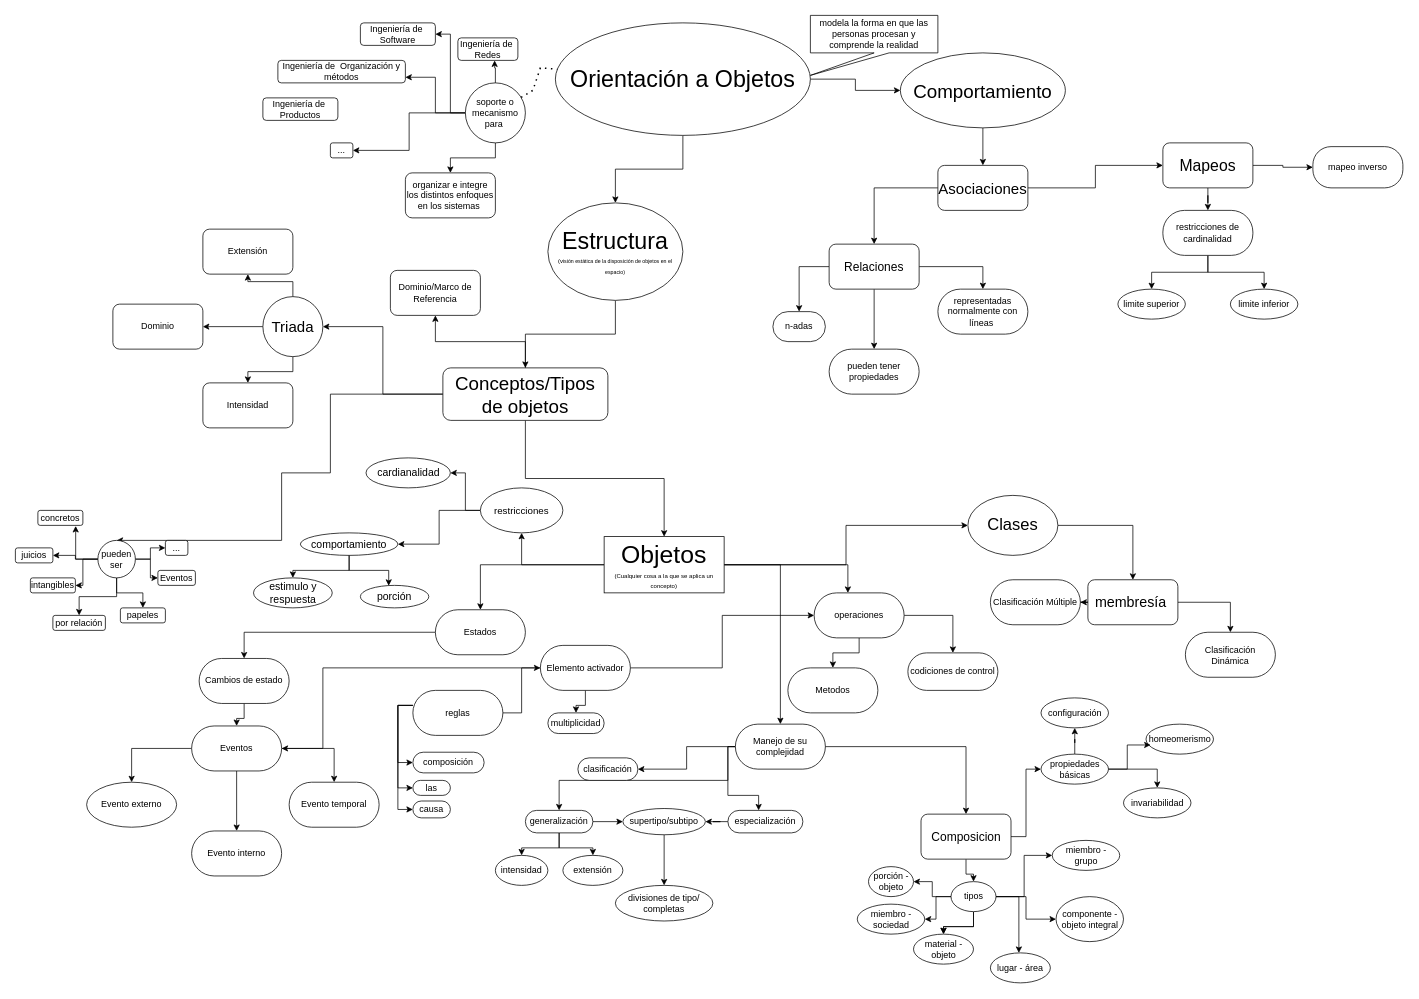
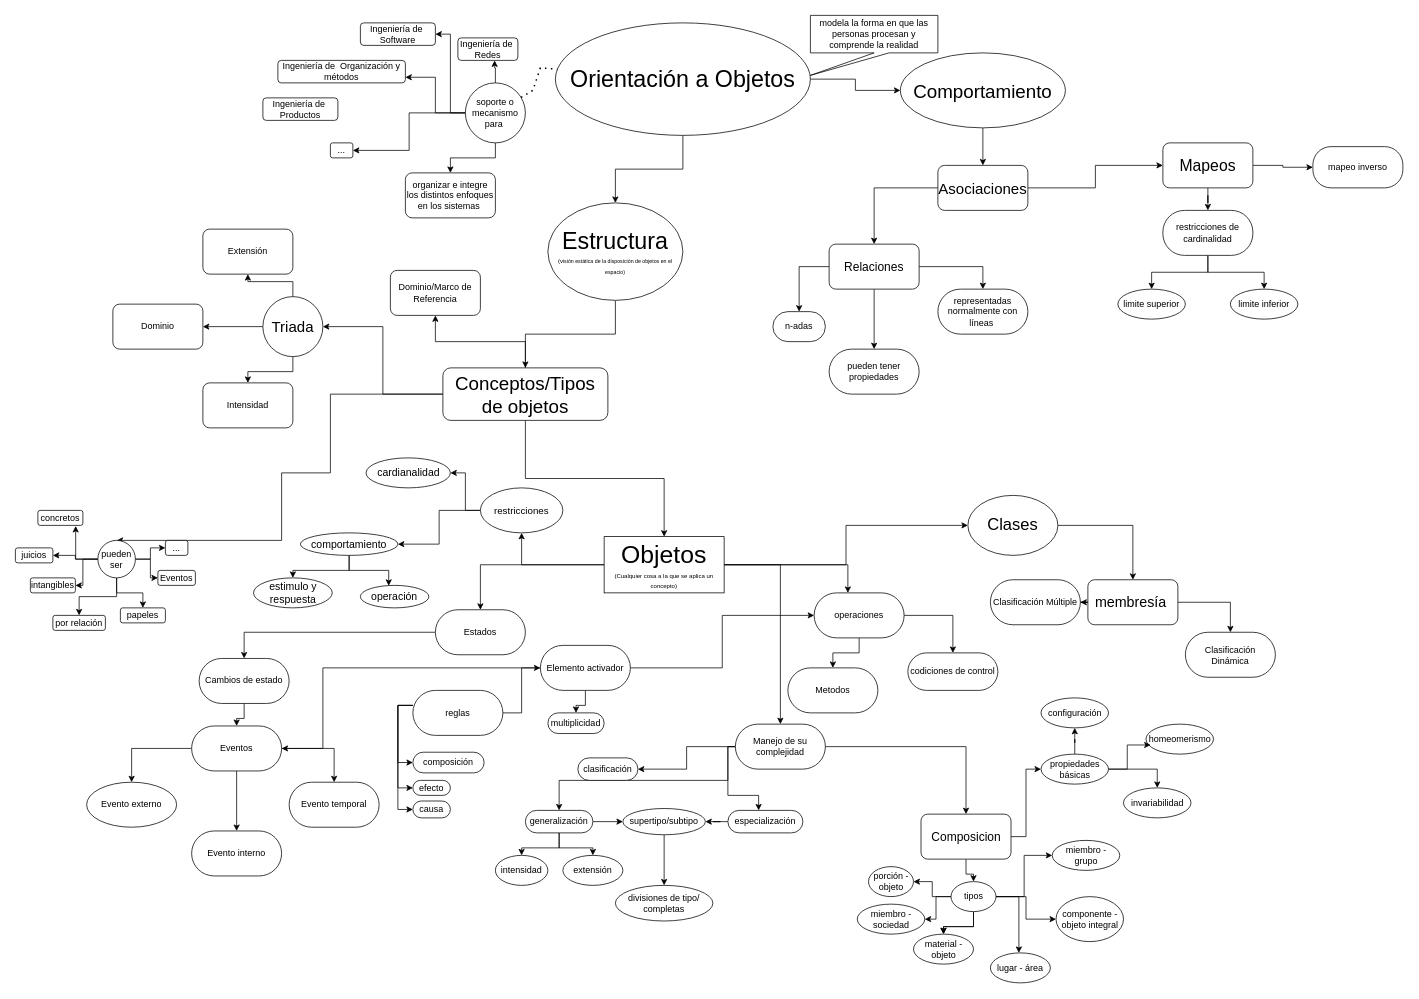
node "porción": label "porción" -> "operación"
node "las": label "las" -> "efecto"
